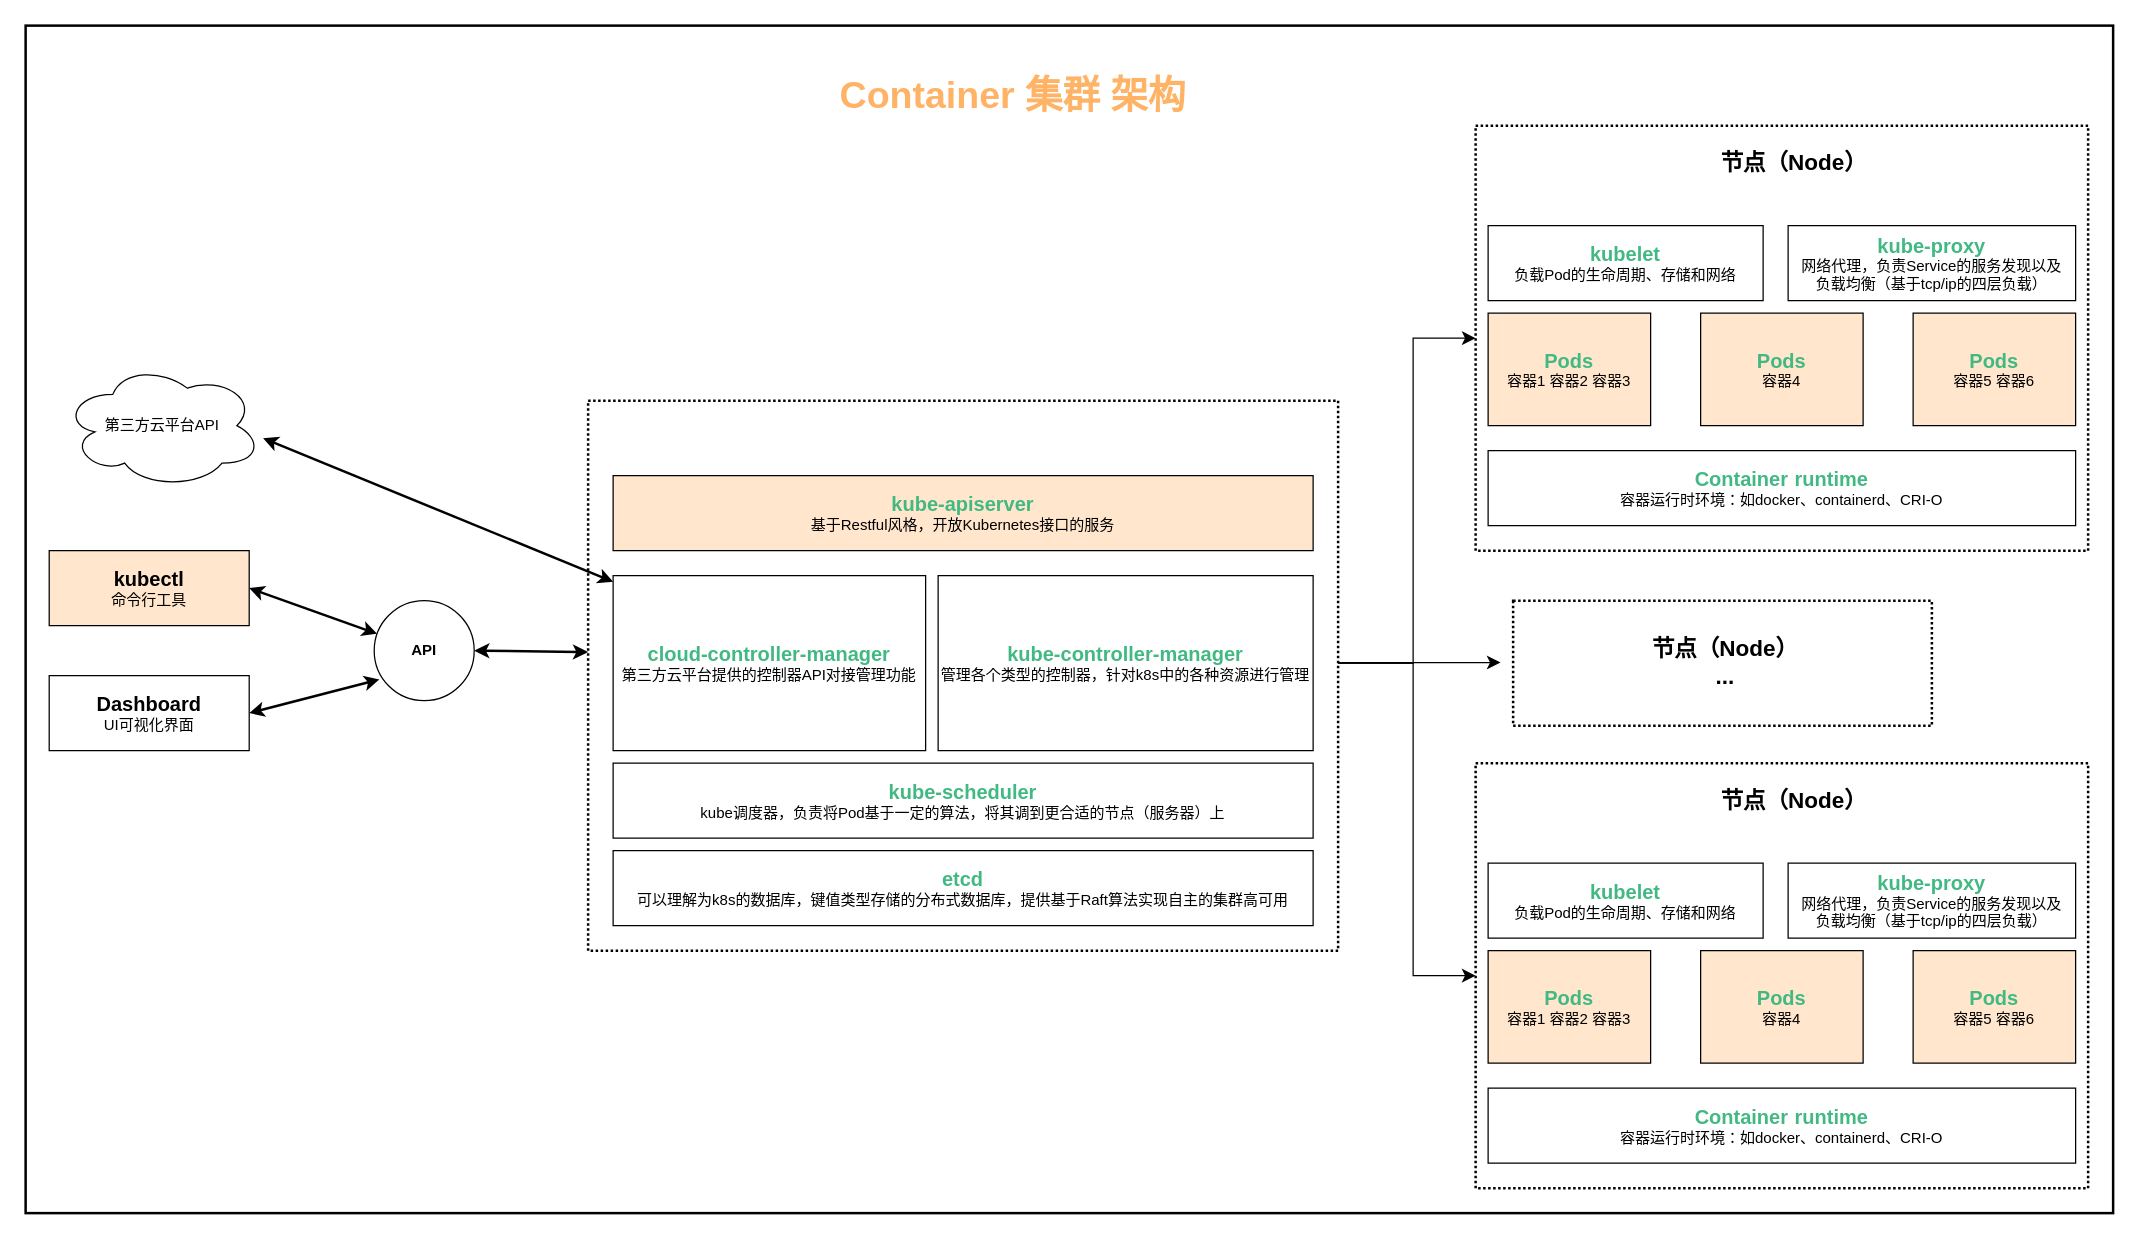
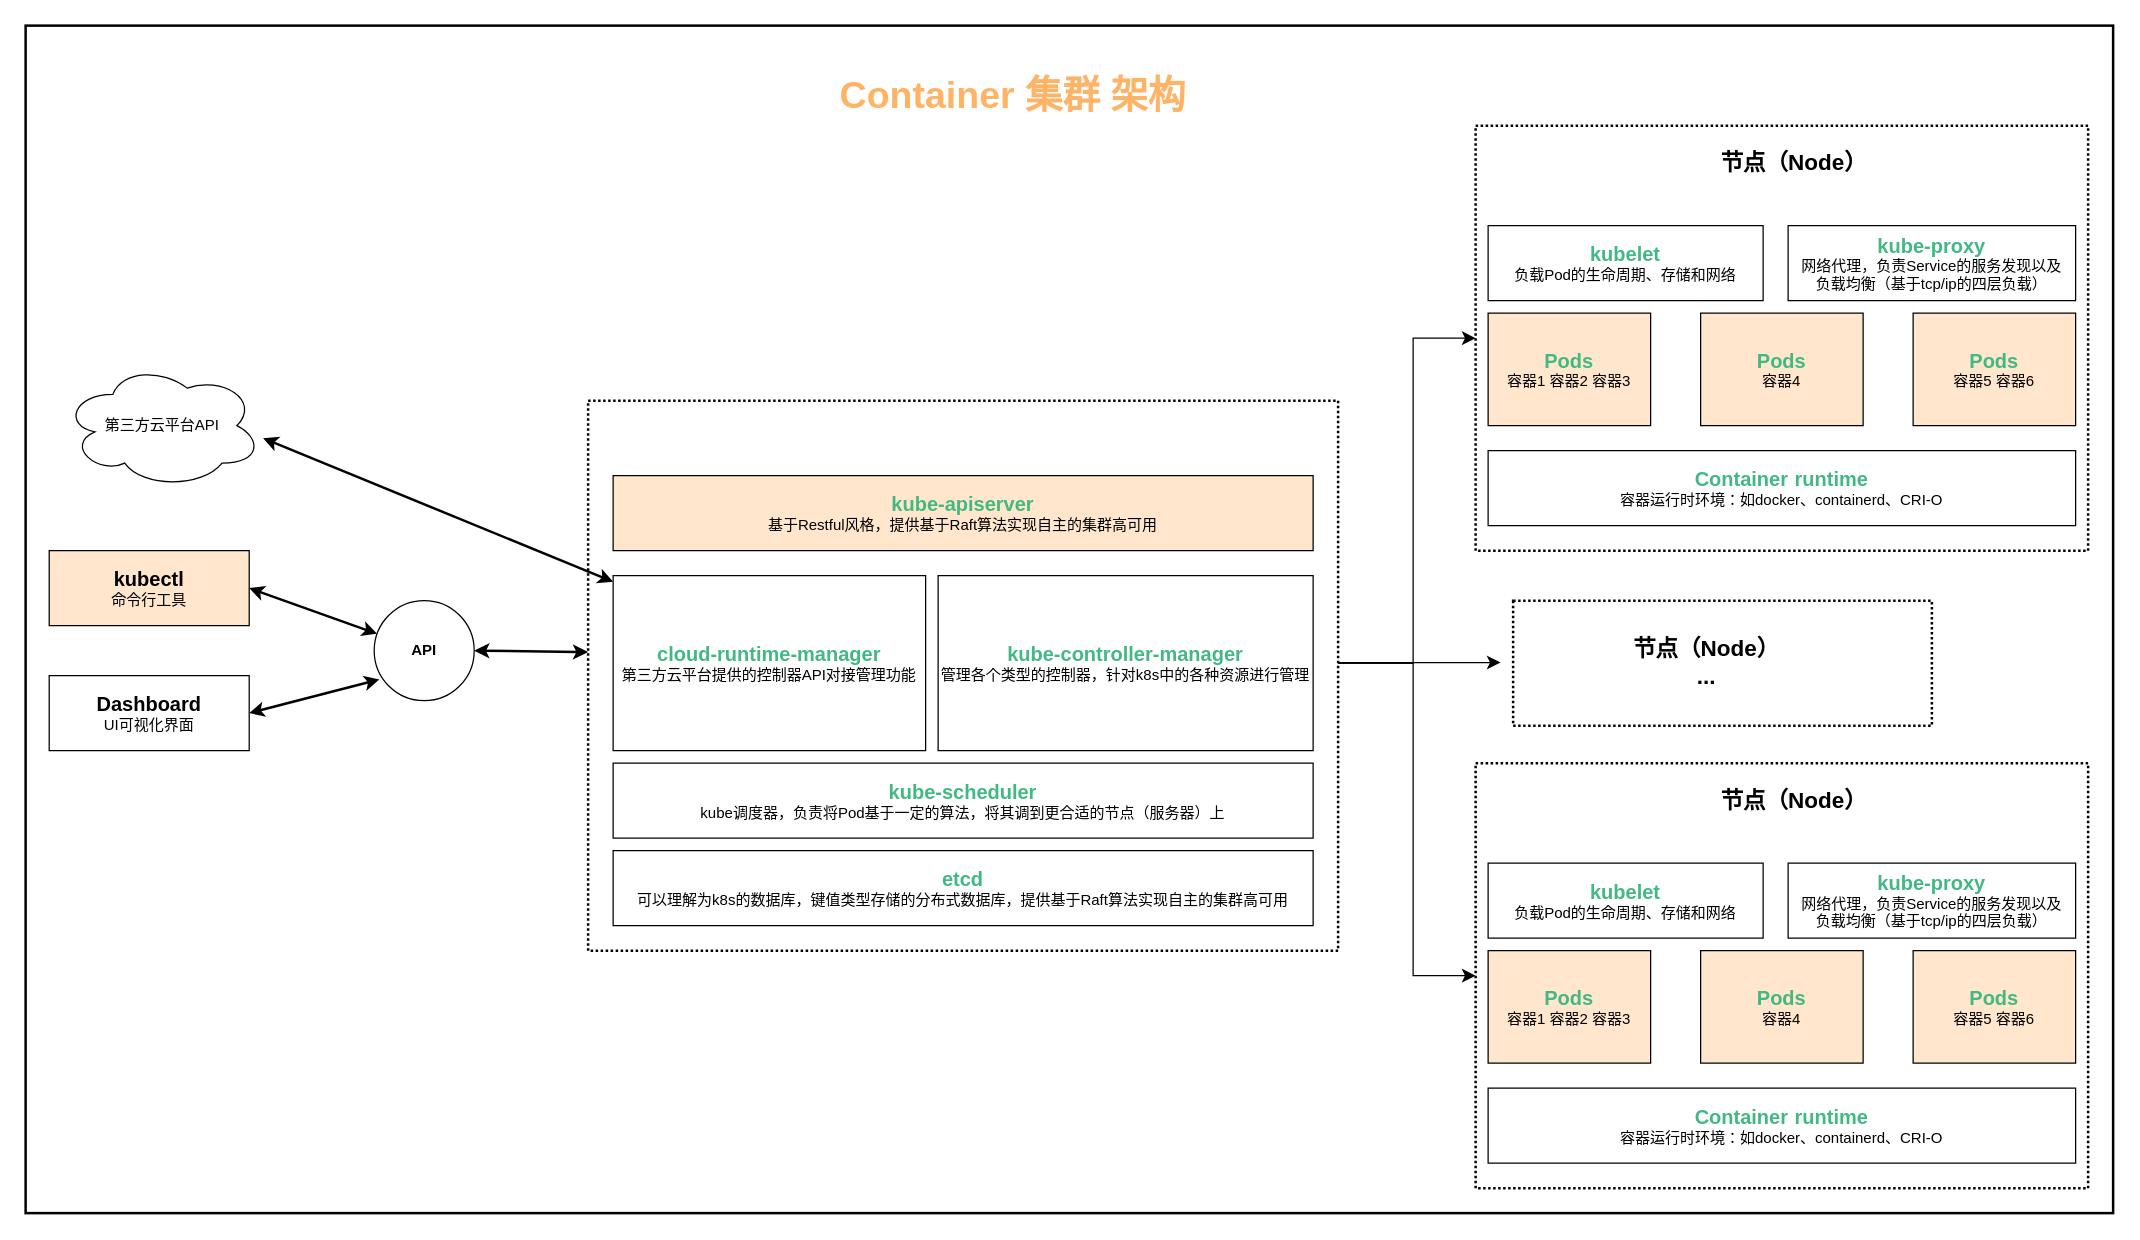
node "kube-apiserver 基于Restful风格，开放Kubernetes接口的服务": label "kube-apiserver 基于Restful风格，开放Kubernetes接口的服务" -> "kube-apiserver 基于Restful风格，提供基于Raft算法实现自主的集群高可用"
node "cloud-controller-manager 第三方云平台提供的控制器API对接管理功能": label "cloud-controller-manager 第三方云平台提供的控制器API对接管理功能" -> "cloud-runtime-manager 第三方云平台提供的控制器API对接管理功能"
node "节点（Node） ...": moved (1726, 663) -> (1707, 663)
